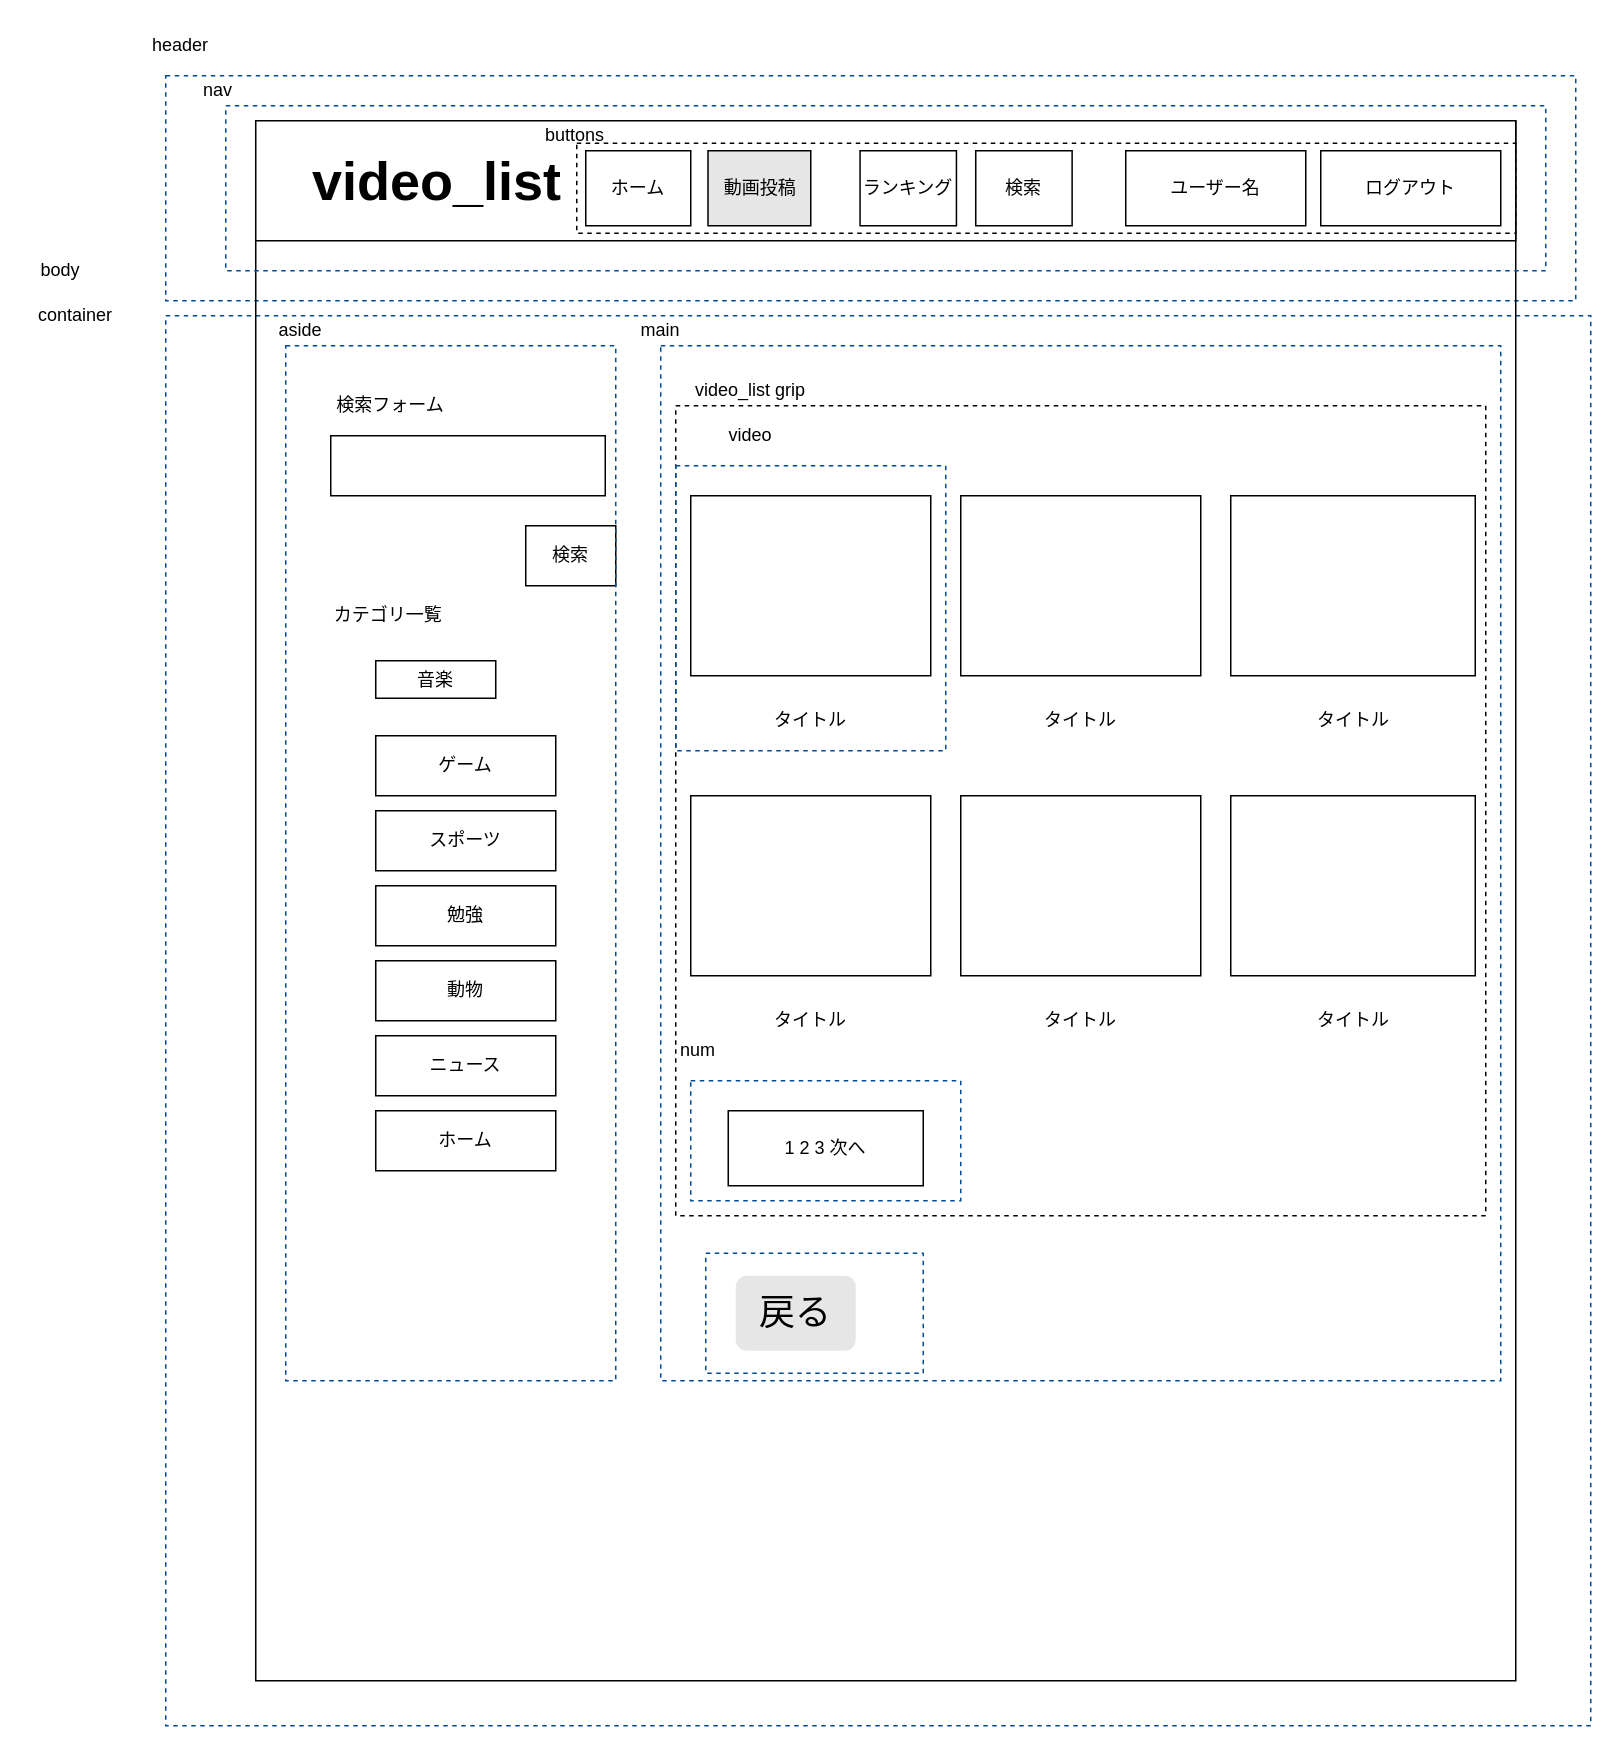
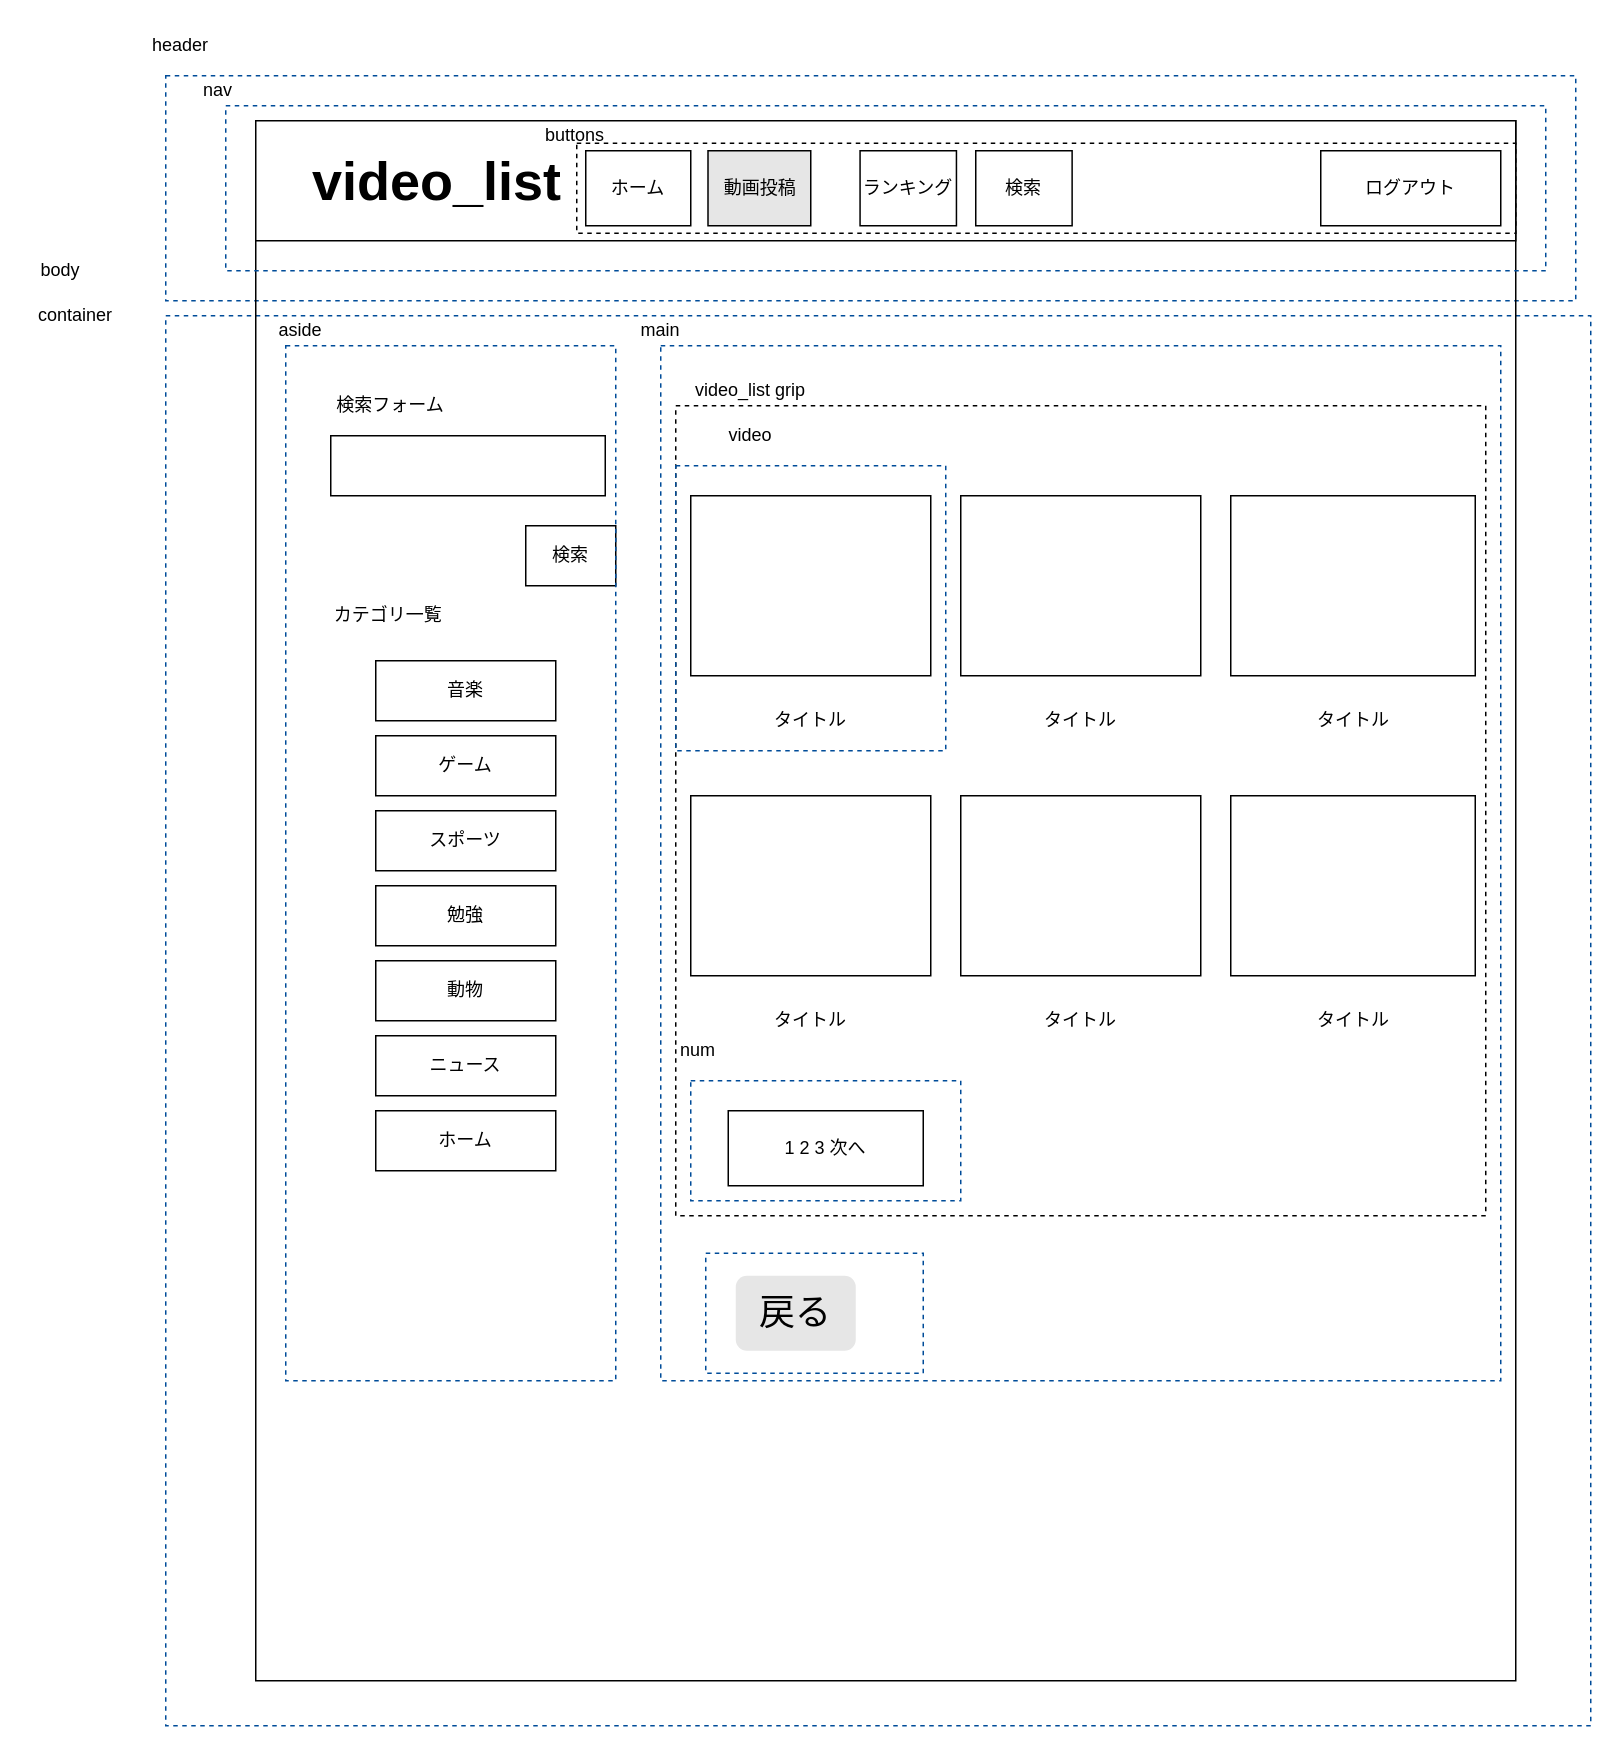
node "ユーザー名": removed
node "音楽": size 120x38 -> 180x60
